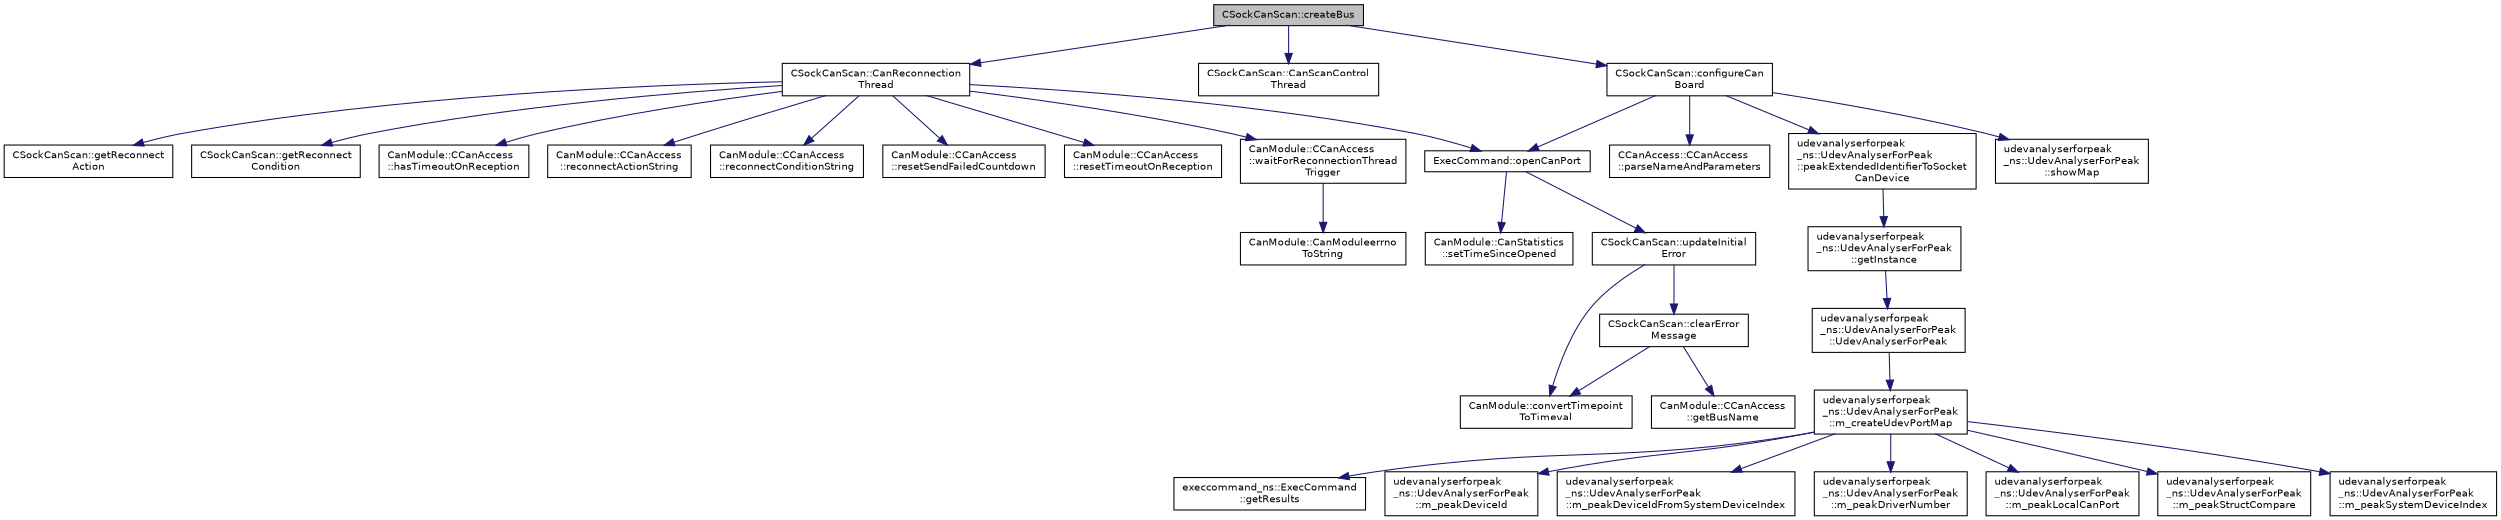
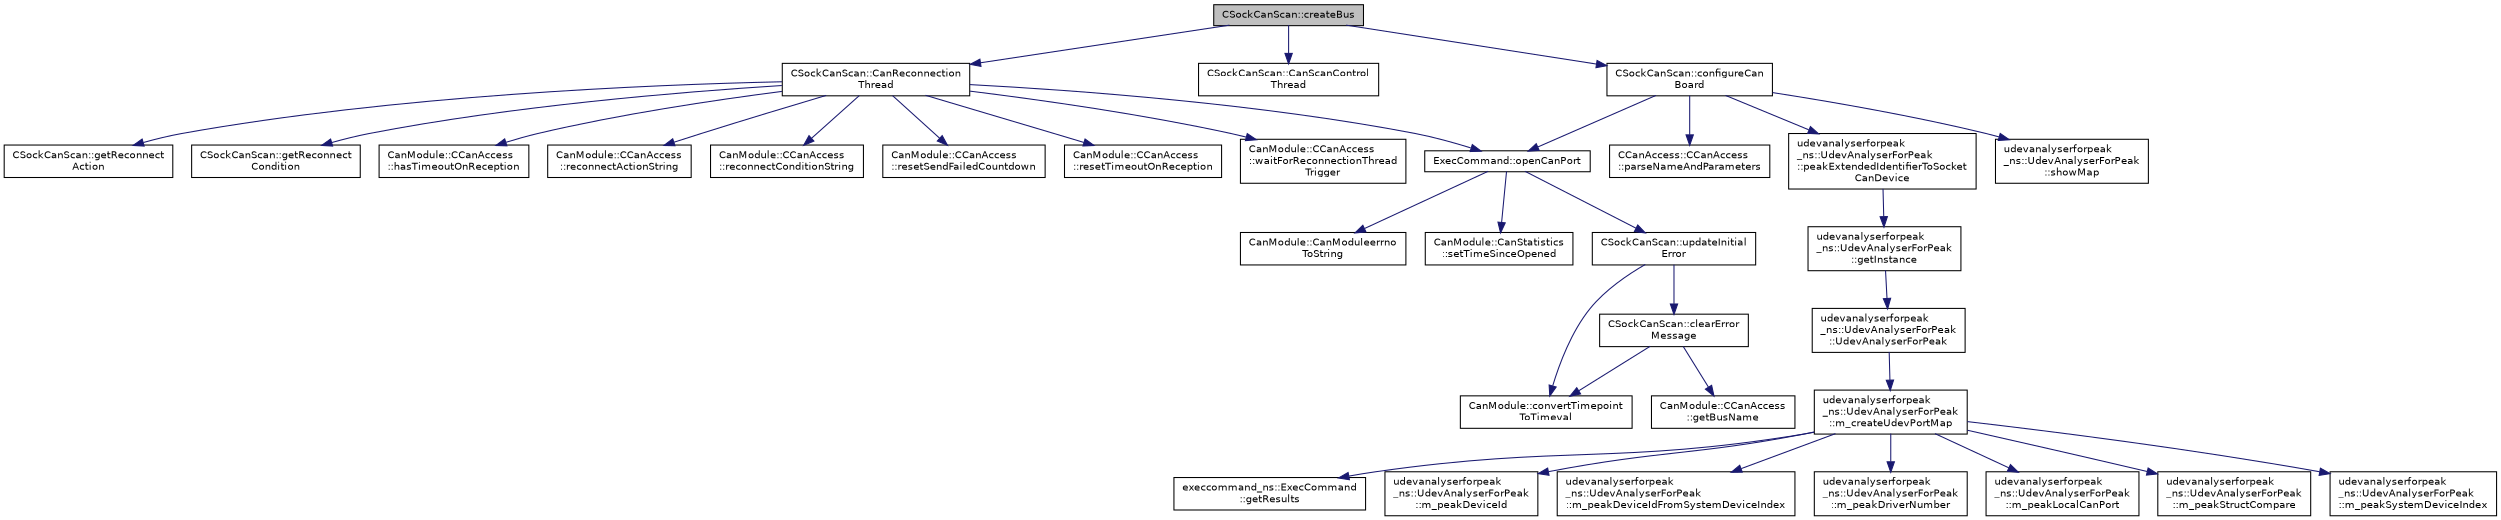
edge "CanModule::CCanAccess ::waitForReconnectionThread Trigger" -> "CanModule::CanModuleerrno ToString": now "ExecCommand::openCanPort" -> "CanModule::CanModuleerrno ToString"
